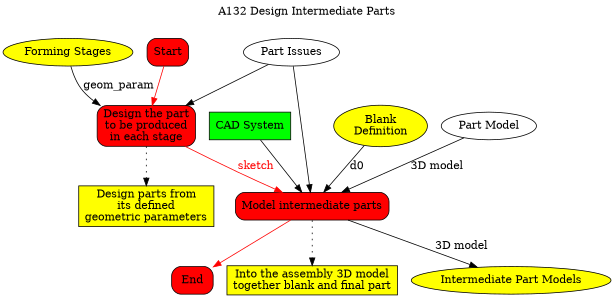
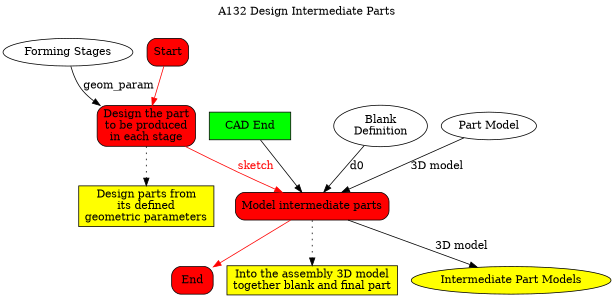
node "Forming Stages": fillcolor yellow -> white
node "Part Issues": removed
node "CAD System": label "CAD System" -> "CAD End"
node "Blank Definition": fillcolor yellow -> white
